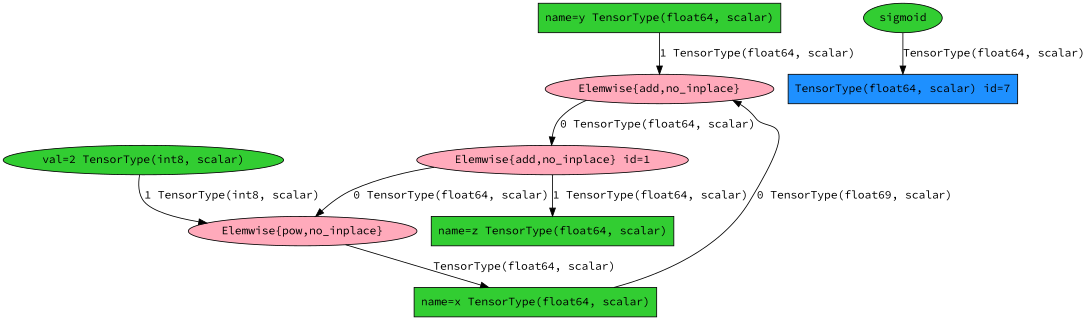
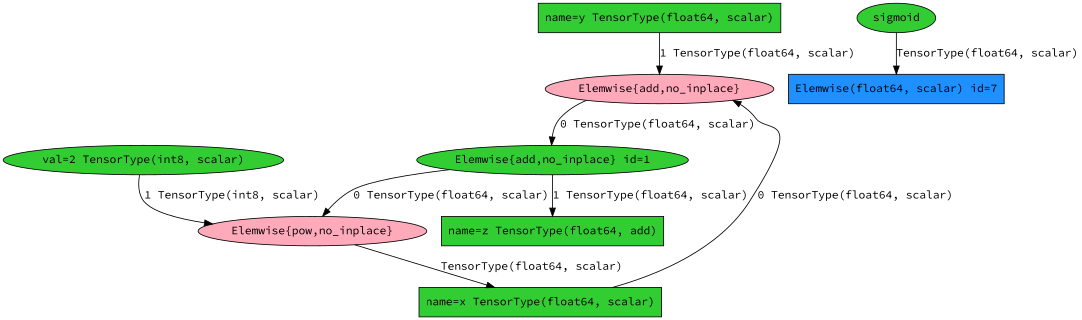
node "TensorType(float64, scalar) id=7": label "TensorType(float64, scalar) id=7" -> "Elemwise(float64, scalar) id=7"
node "Elemwise{add,no_inplace} id=1": fillcolor #ffaabb -> limegreen
edge "name=x TensorType(float64, scalar)" -> "Elemwise{add,no_inplace}": label "0 TensorType(float69, scalar)" -> "0 TensorType(float64, scalar)"
node "name=z TensorType(float64, scalar)": label "name=z TensorType(float64, scalar)" -> "name=z TensorType(float64, add)"
